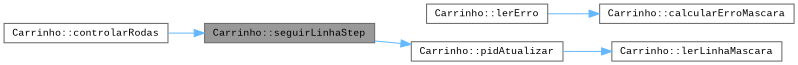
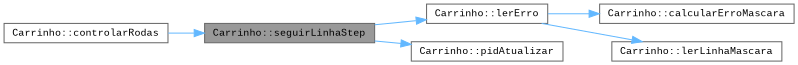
edge "Carrinho::seguirLinhaStep" -> "Carrinho::lerErro": added
edge "Carrinho::pidAtualizar" -> "Carrinho::lerLinhaMascara": now "Carrinho::lerErro" -> "Carrinho::lerLinhaMascara"
